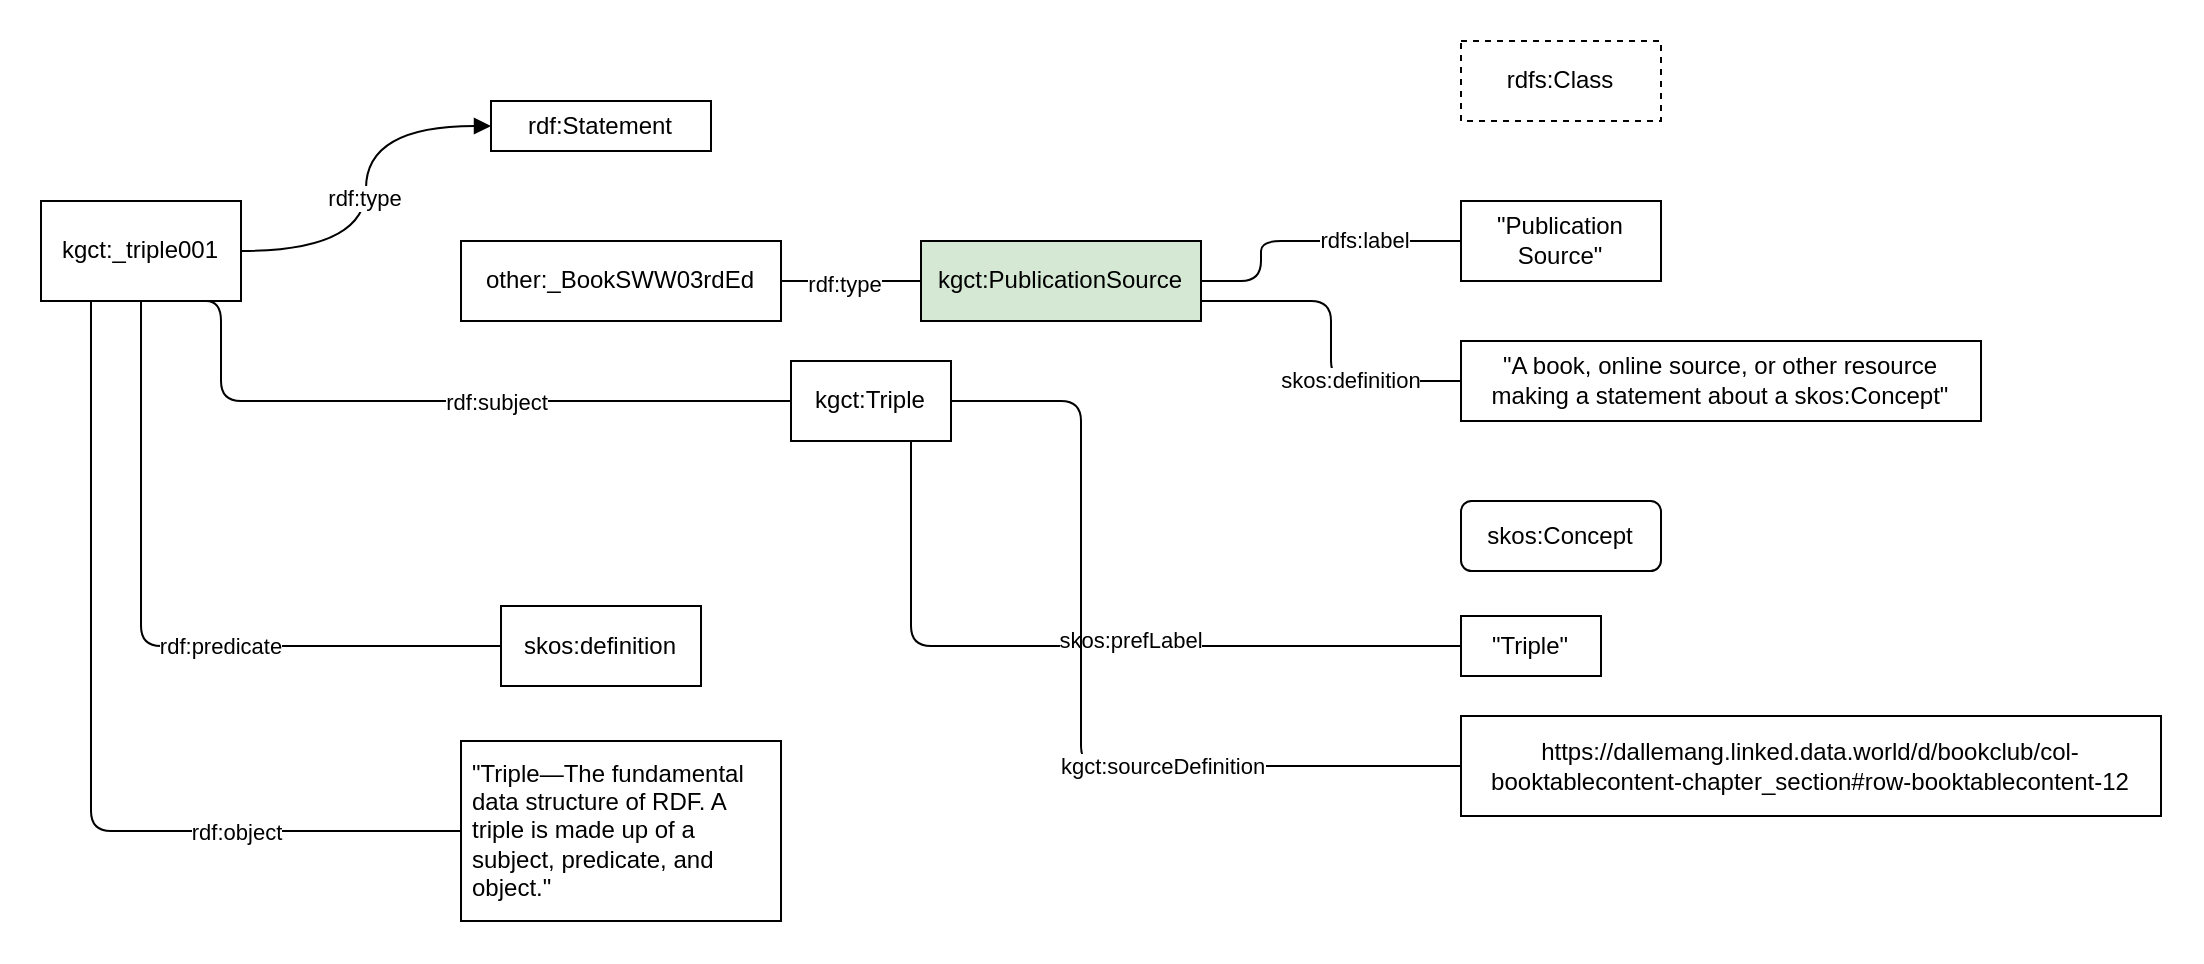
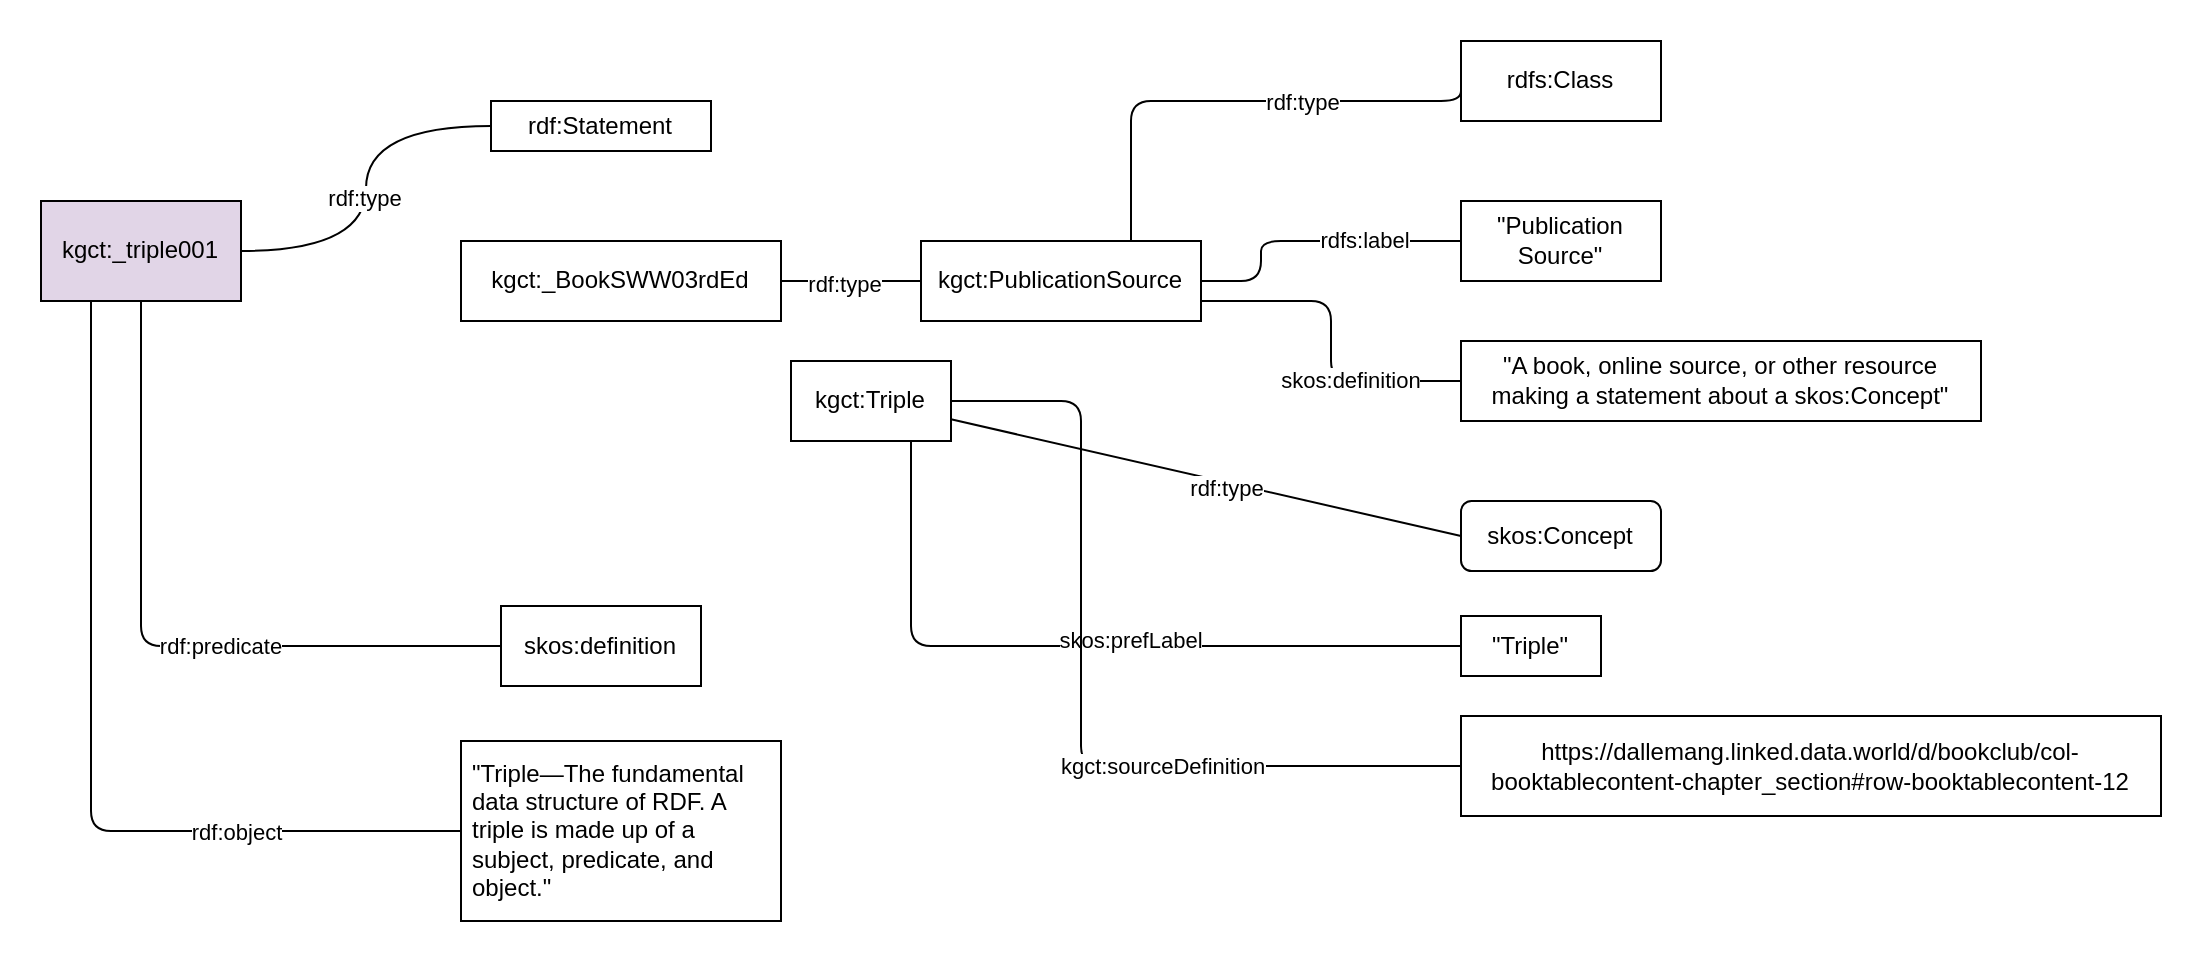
node "rdfs:Class": style dashed -> solid
edge "rdfs:Class" -- "kgct:PublicationSource": added, label "rdf:type"
edge "kgct:_triple001" -> "rdf:Statement": arrowhead block -> none
node "kgct:_triple001": fillcolor #ffffff -> #e1d5e7
node "other:_BookSWW03rdEd": label "other:_BookSWW03rdEd" -> "kgct:_BookSWW03rdEd"
node "kgct:PublicationSource": fillcolor #d5e8d4 -> #ffffff
edge "kgct:_triple001" -- "kgct:Triple": removed, label "rdf:subject"
edge "kgct:Triple" -- "skos:Concept": added, label "rdf:type"
